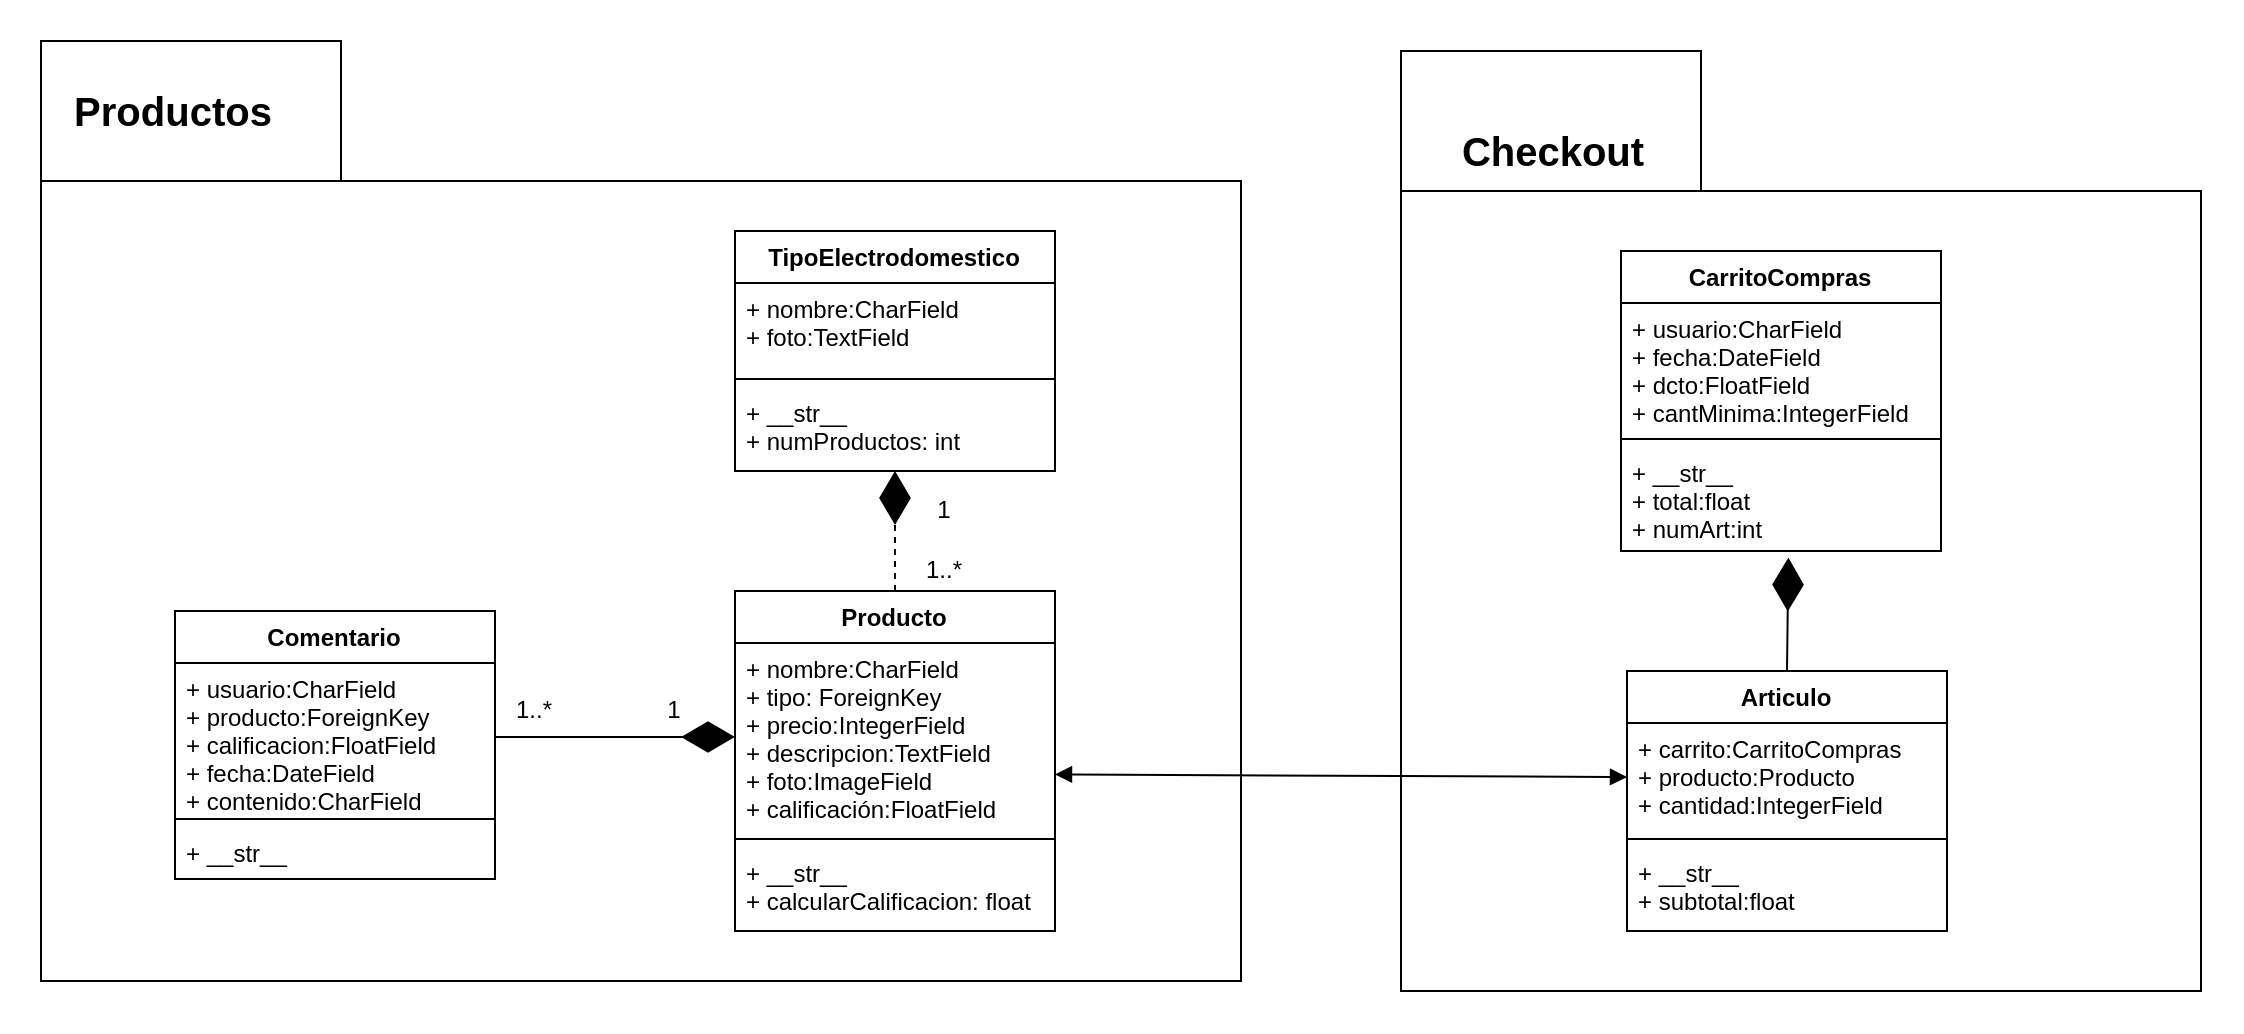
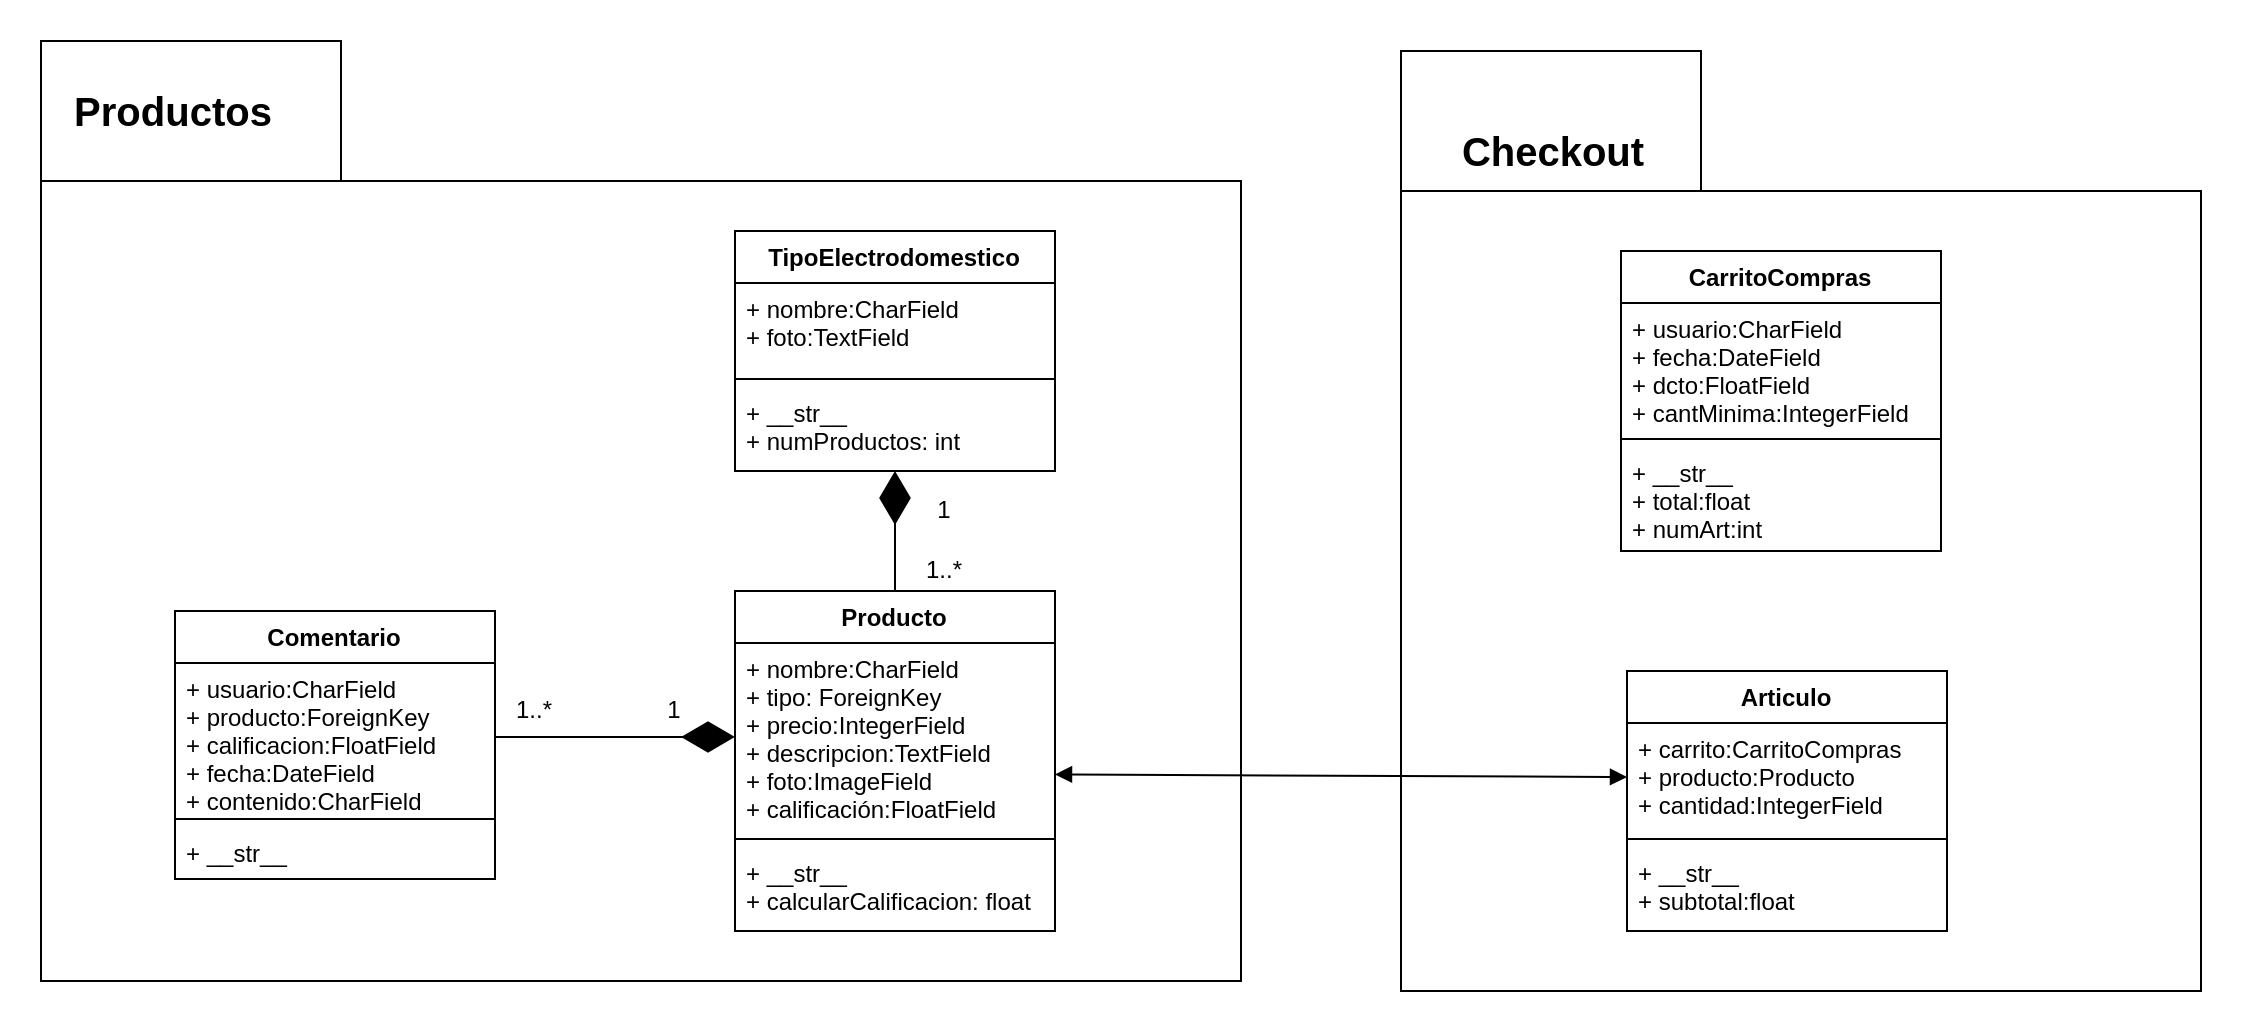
edge "Producto" -> "+ __str__ + numProductos: int": style dashed -> solid
edge "Articulo" -> "+ __str__ + total:float + numArt:int": removed
